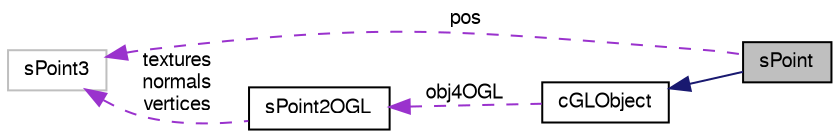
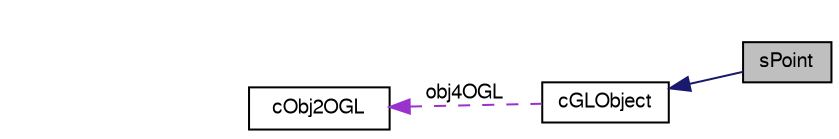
node "sPoint3": removed
node "sPoint2OGL": label "sPoint2OGL" -> "cObj2OGL"
